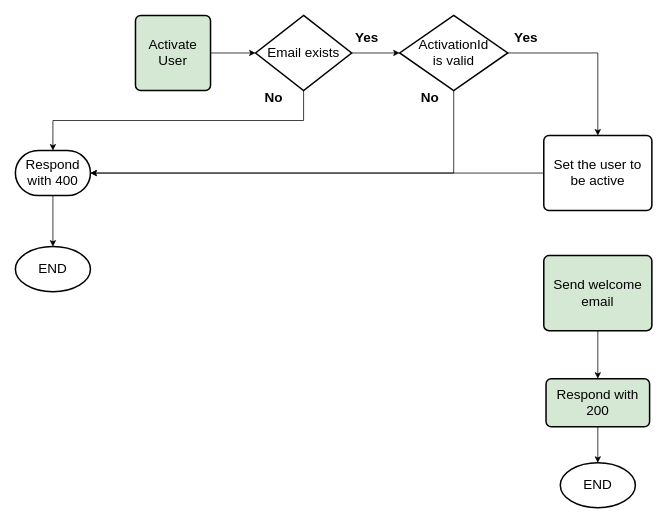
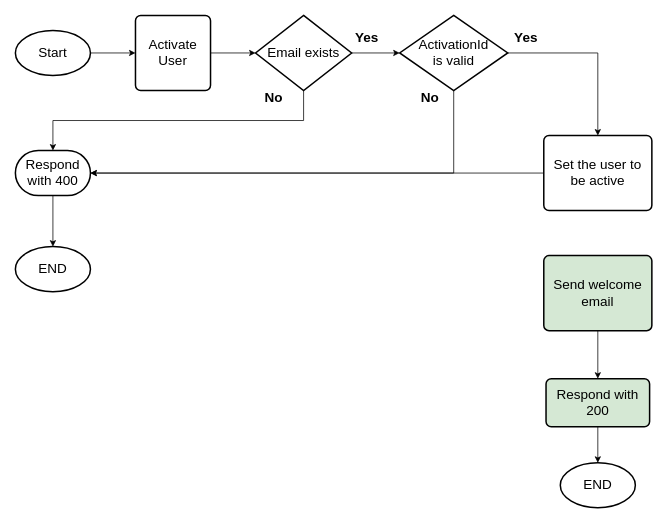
node "Start": added
edge "Start" -> "Activate User": added
node "Activate User": fillcolor #d5e8d4 -> #ffffff
